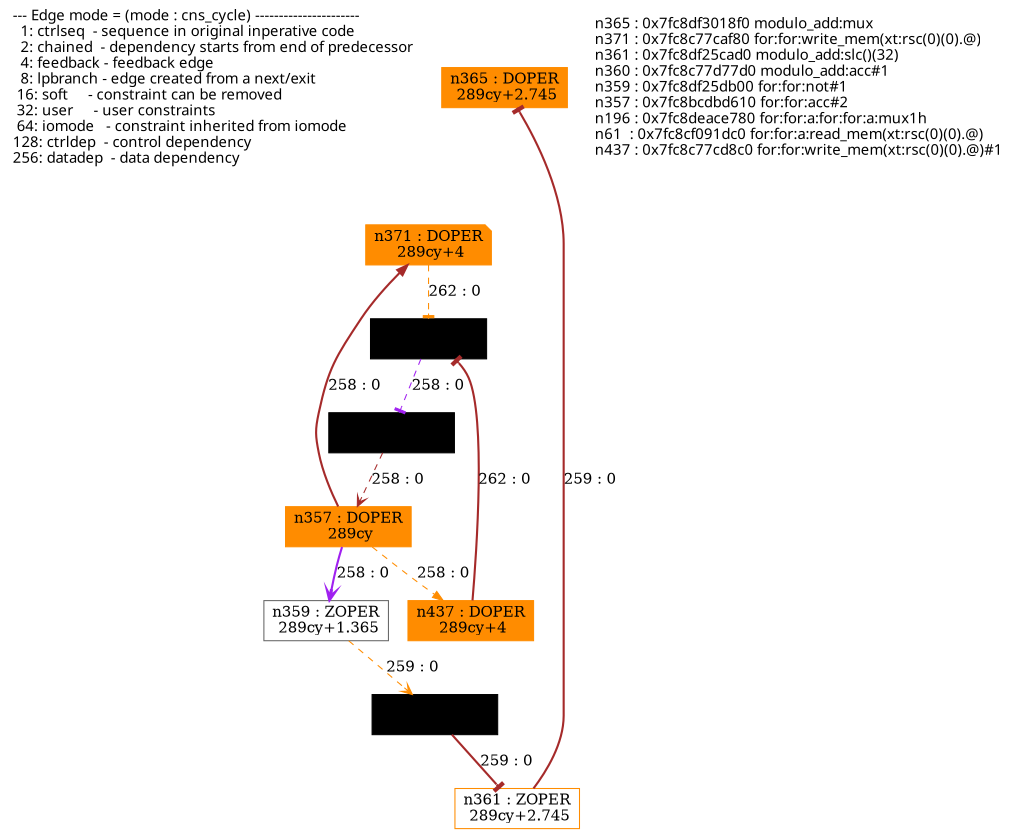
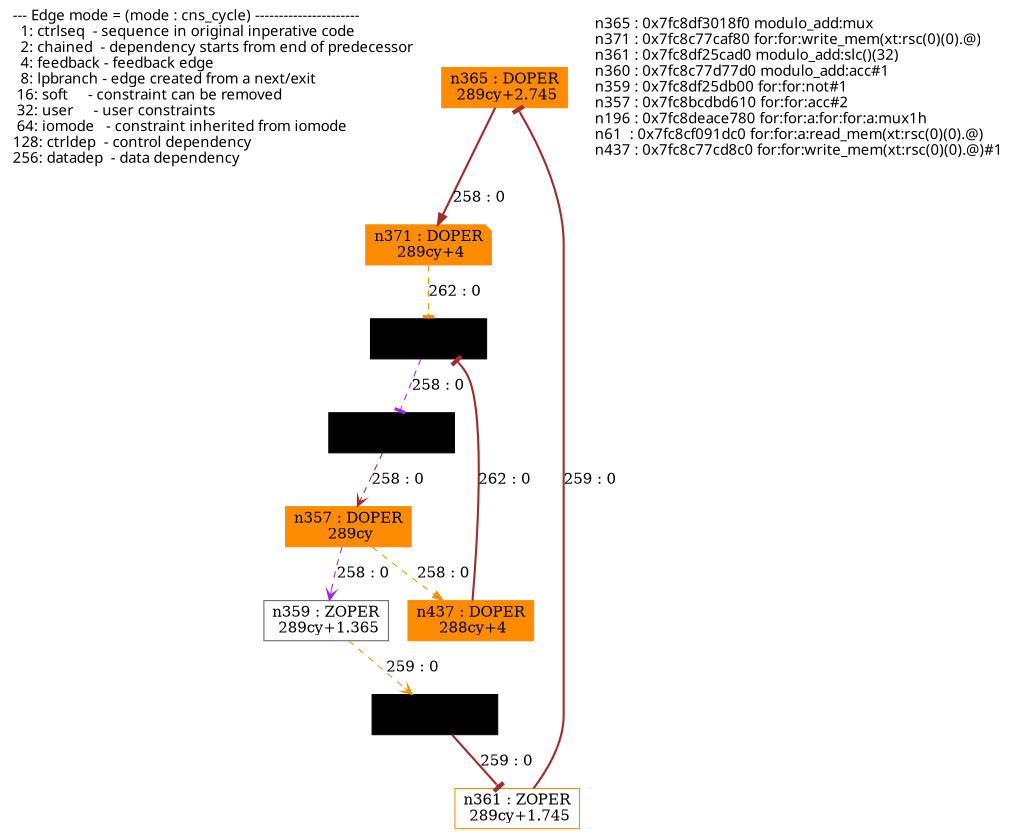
edge "n357 : DOPER 289cy" -> "n371 : DOPER 289cy+4": now "n365 : DOPER 289cy+2.745" -> "n371 : DOPER 289cy+4"
edge "n357 : DOPER 289cy" -> "n359 : ZOPER 289cy+1.365": style bold -> dashed
node "n437 : DOPER 289cy+4": label "n437 : DOPER 289cy+4" -> "n437 : DOPER 288cy+4"
node "n361 : ZOPER 289cy+2.745": label "n361 : ZOPER 289cy+2.745" -> "n361 : ZOPER 289cy+1.745"
